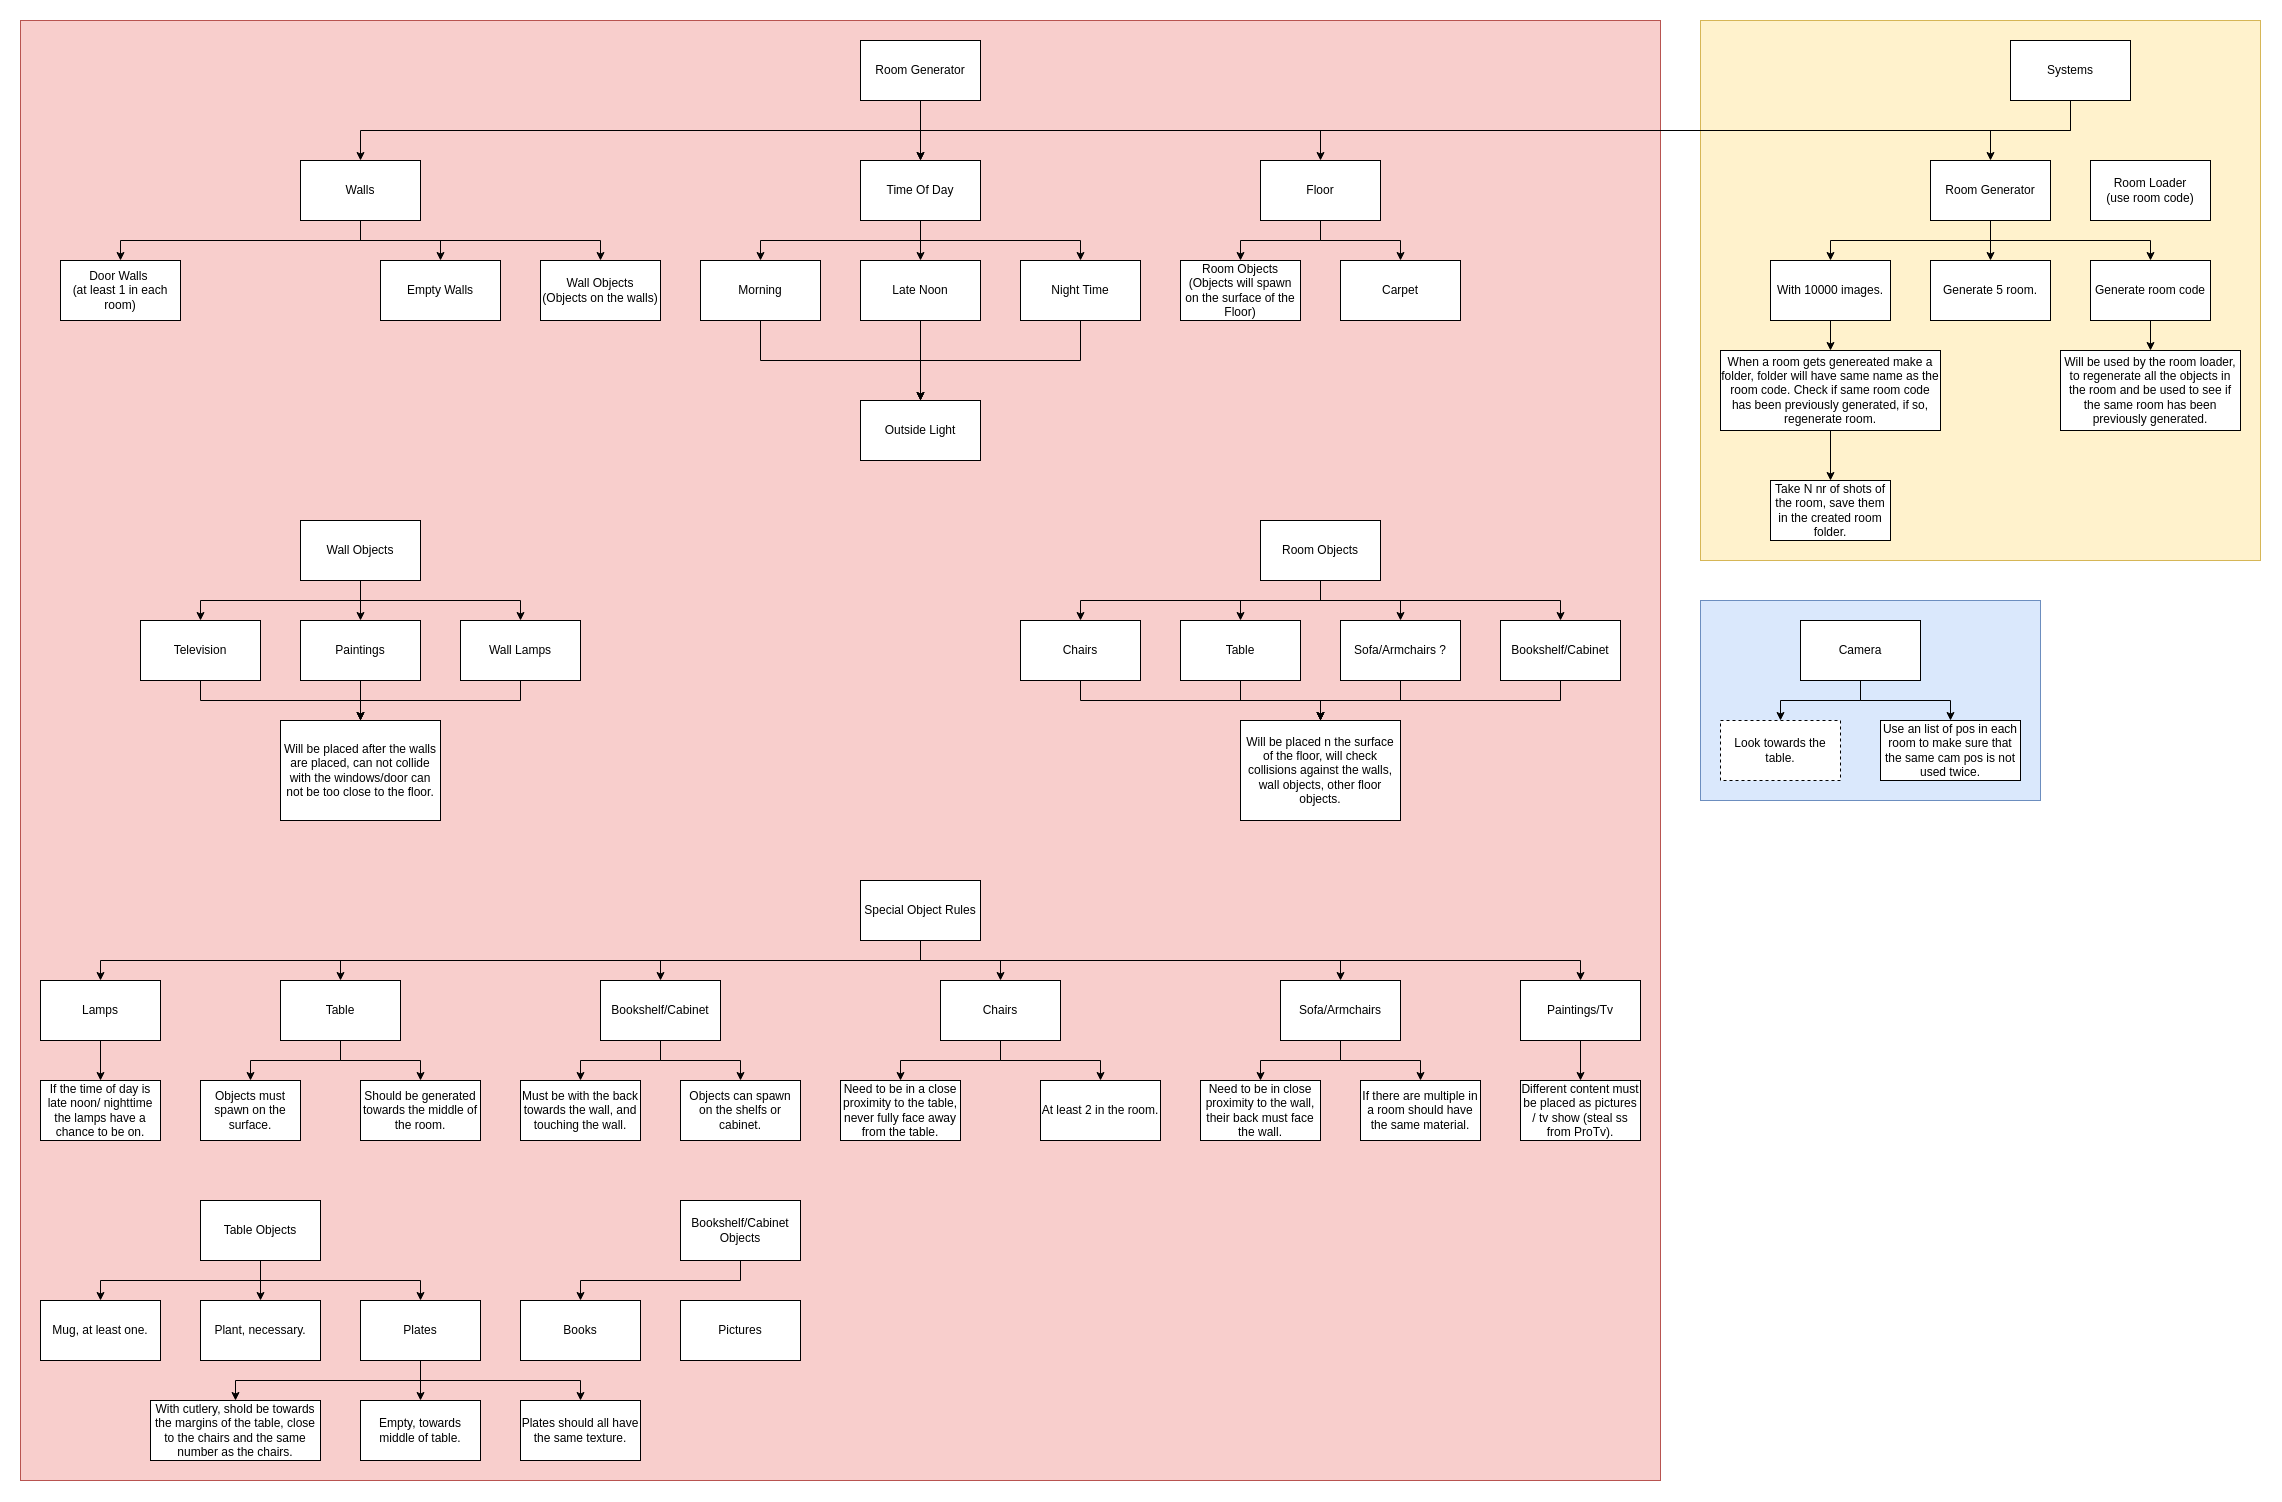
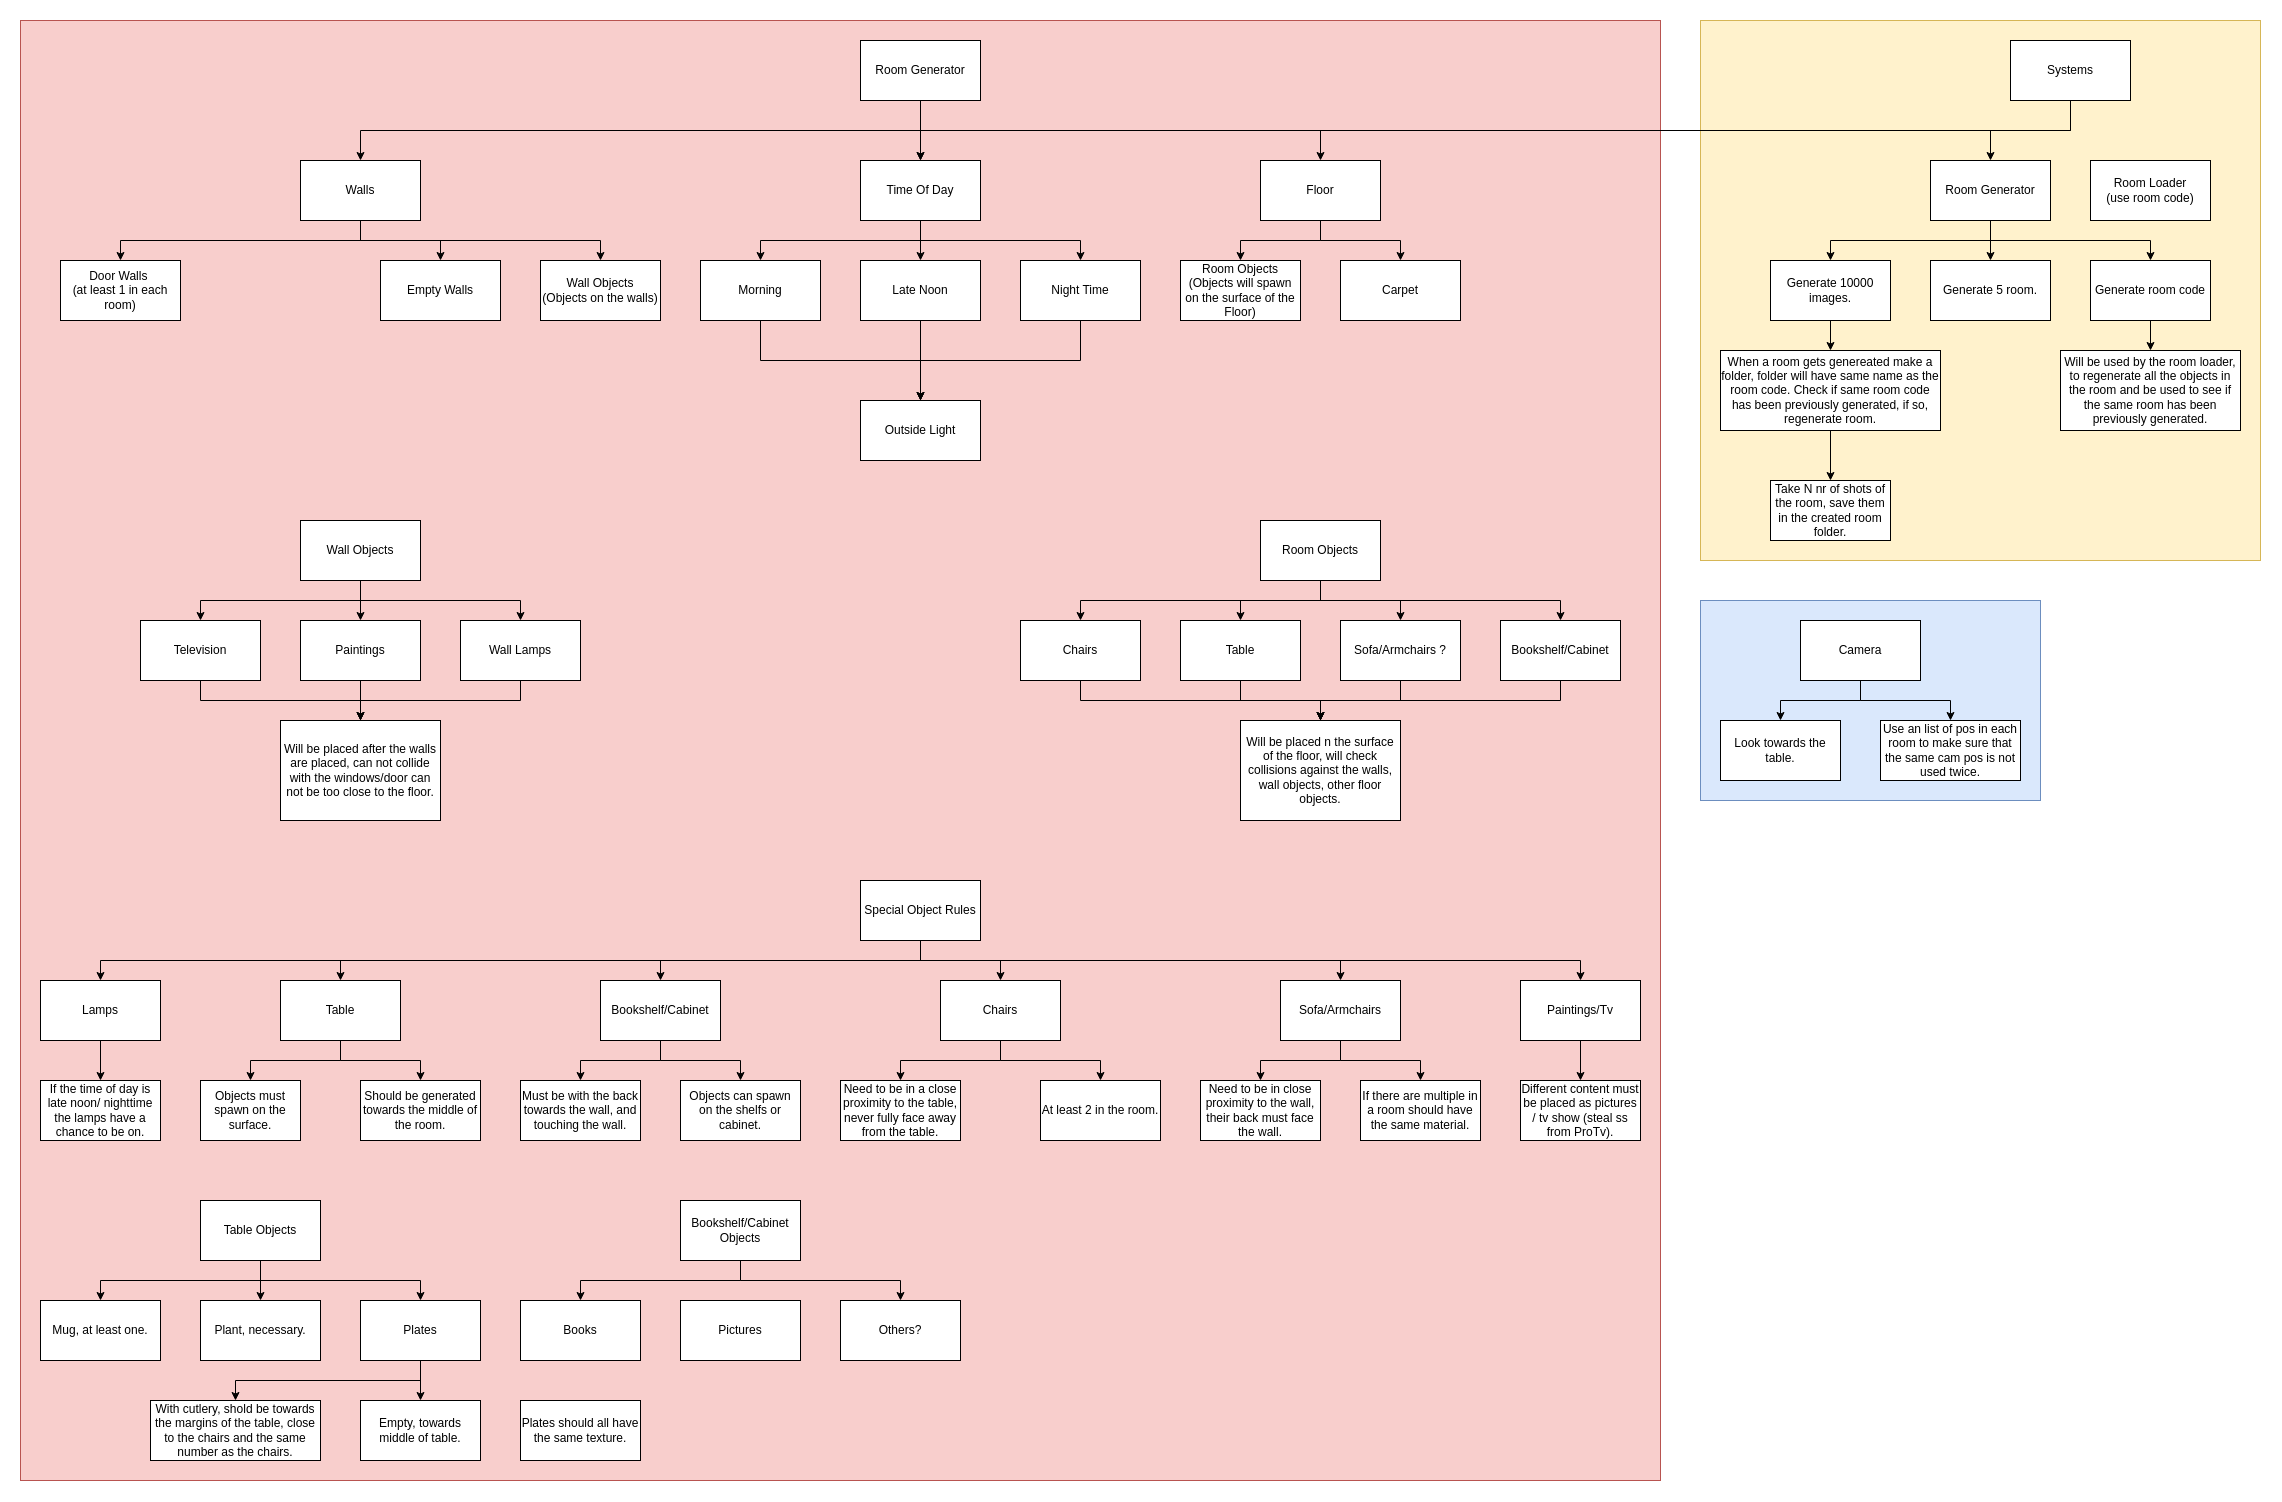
node "With 10000 images.": label "With 10000 images." -> "Generate 10000 images."
node "Look towards the table.": style dashed -> solid
edge "Bookshelf/Cabinet Objects" -> "Others?": added
node "Others?": added
edge "Plates" -> "Plates should all have the same texture.": removed
